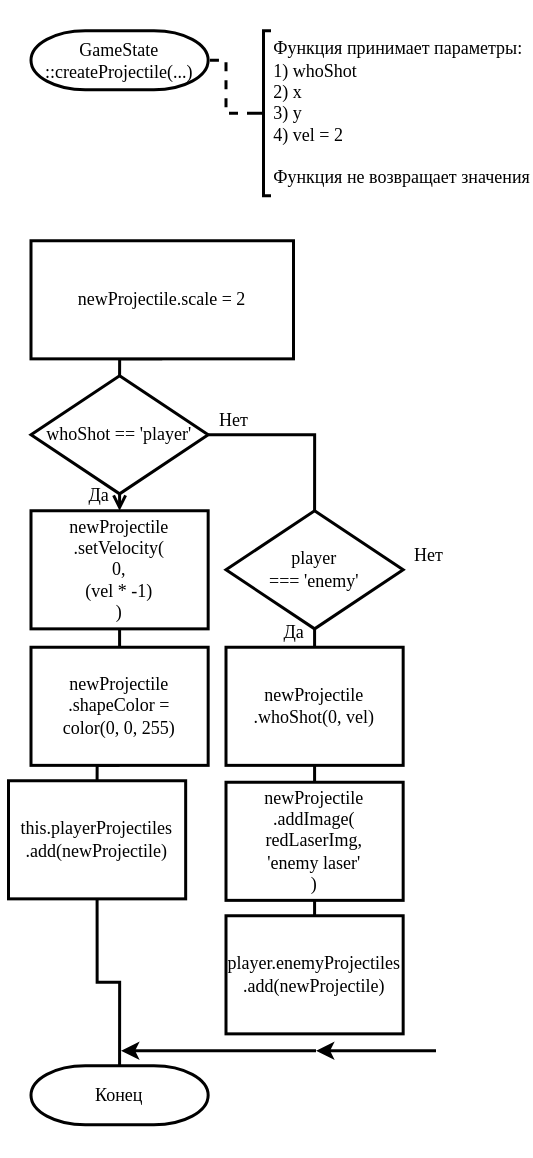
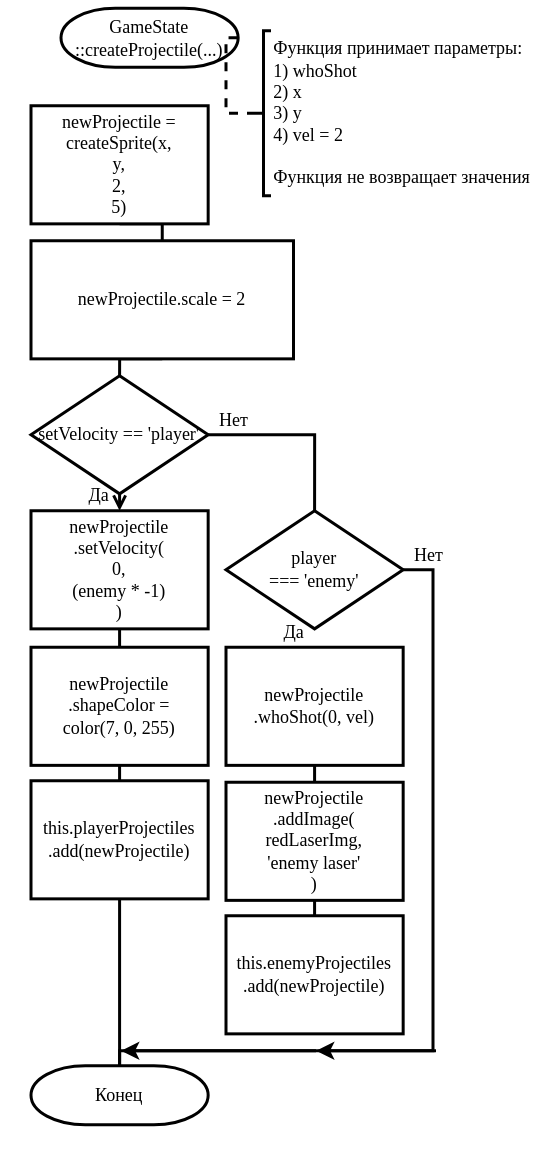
node "GameState ::createProjectile(...)": moved (119, 60) -> (149, 38)
node "newProjectile = createSprite(x, y, 2, 5)": added
edge "newProjectile = createSprite(x, y, 2, 5)" -- "newProjectile.scale = 2": added
node "whoShot == 'player'": label "whoShot == 'player'" -> "setVelocity == 'player'"
node "newProjectile .setVelocity( 0, (vel * -1) )": label "newProjectile .setVelocity( 0, (vel * -1) )" -> "newProjectile .setVelocity( 0, (enemy * -1) )"
edge "player === 'enemy'" -- "newProjectile .whoShot(0, vel)": removed
node "newProjectile .shapeColor = color(0, 0, 255)": label "newProjectile .shapeColor = color(0, 0, 255)" -> "newProjectile .shapeColor = color(7, 0, 255)"
edge "player === 'enemy'" -- "Конец": added
node "this.playerProjectiles .add(newProjectile)": moved (97, 840) -> (119, 840)
node "player.enemyProjectiles .add(newProjectile)": label "player.enemyProjectiles .add(newProjectile)" -> "this.enemyProjectiles .add(newProjectile)"
